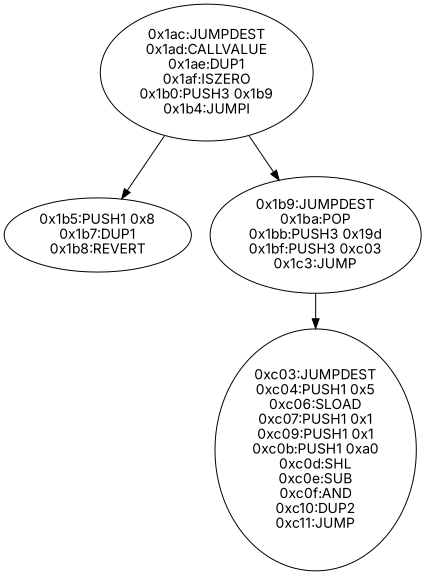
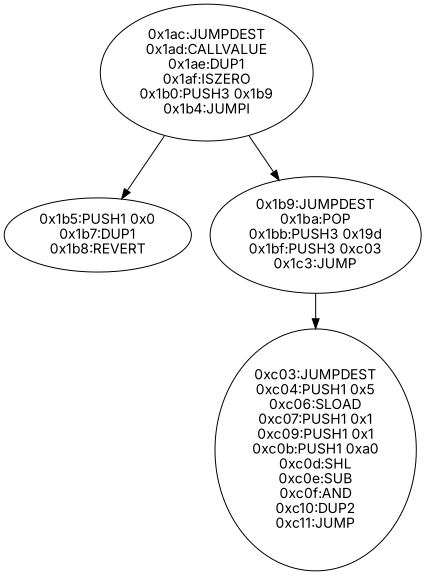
node "0x1b5:PUSH1 0x8 0x1b7:DUP1 0x1b8:REVERT": label "0x1b5:PUSH1 0x8 0x1b7:DUP1 0x1b8:REVERT" -> "0x1b5:PUSH1 0x0 0x1b7:DUP1 0x1b8:REVERT"
